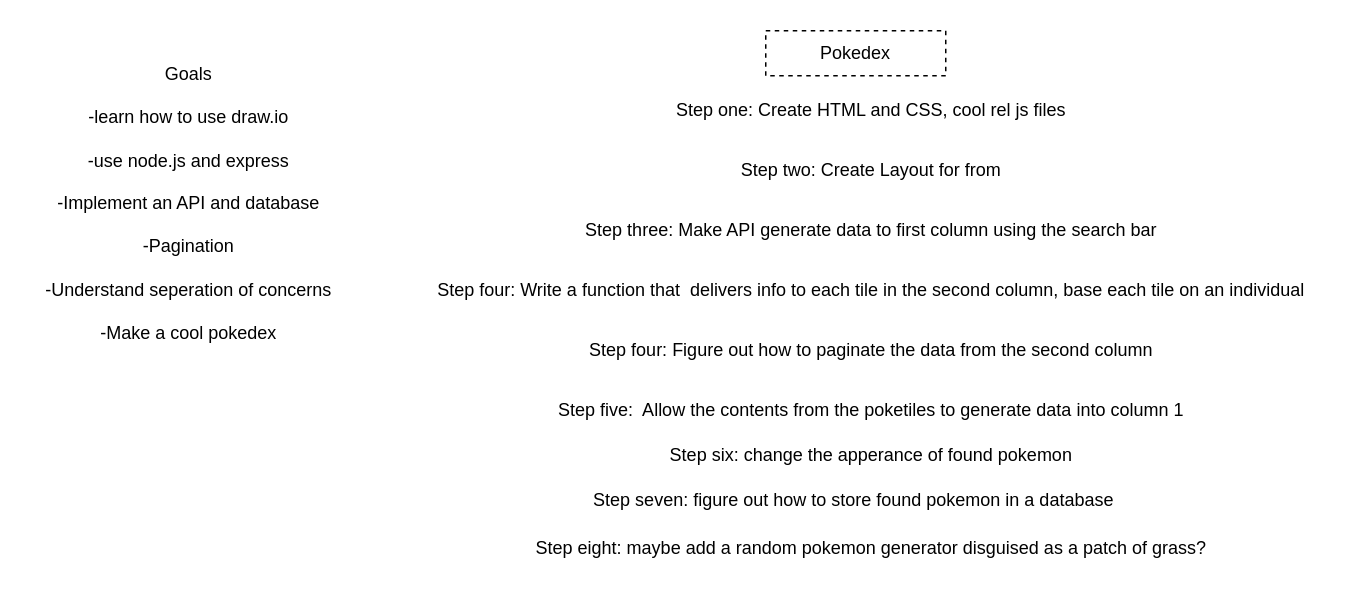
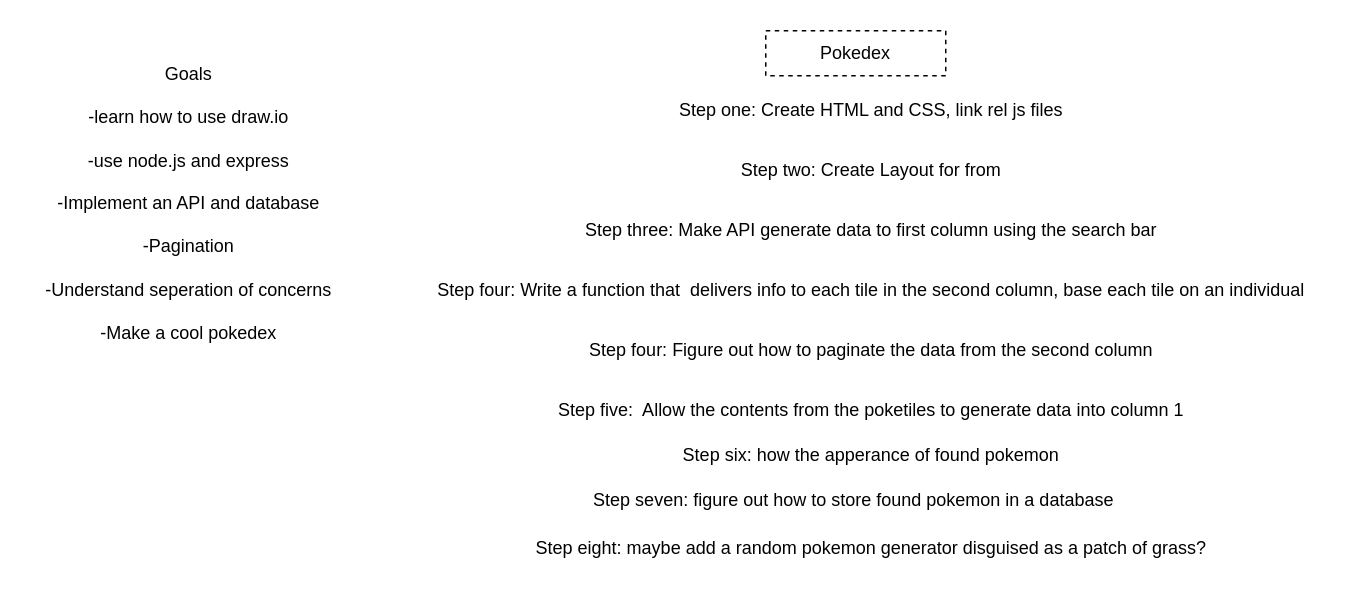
node "Step one: Create HTML and CSS, cool rel js files": label "Step one: Create HTML and CSS, cool rel js files" -> "Step one: Create HTML and CSS, link rel js files"
node "Step six: change the apperance of found pokemon": label "Step six: change the apperance of found pokemon" -> "Step six: how the apperance of found pokemon"
